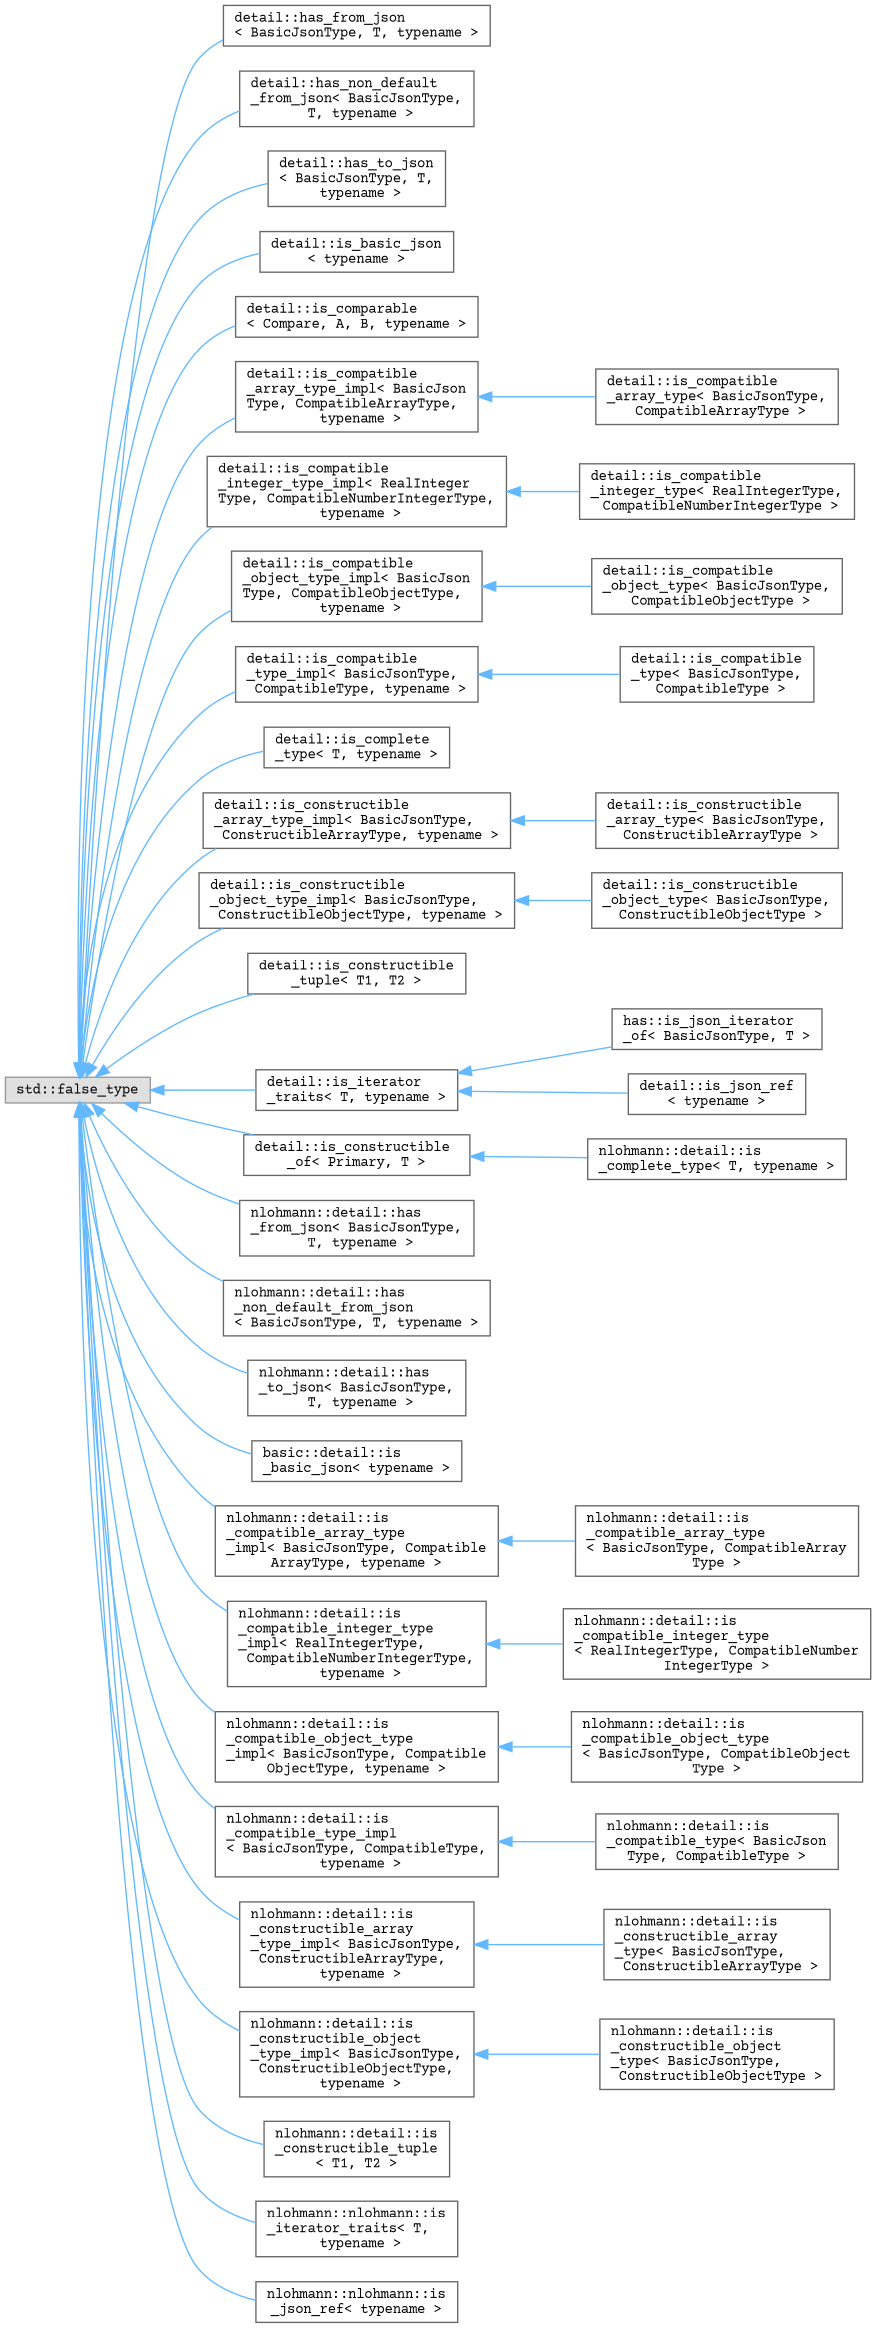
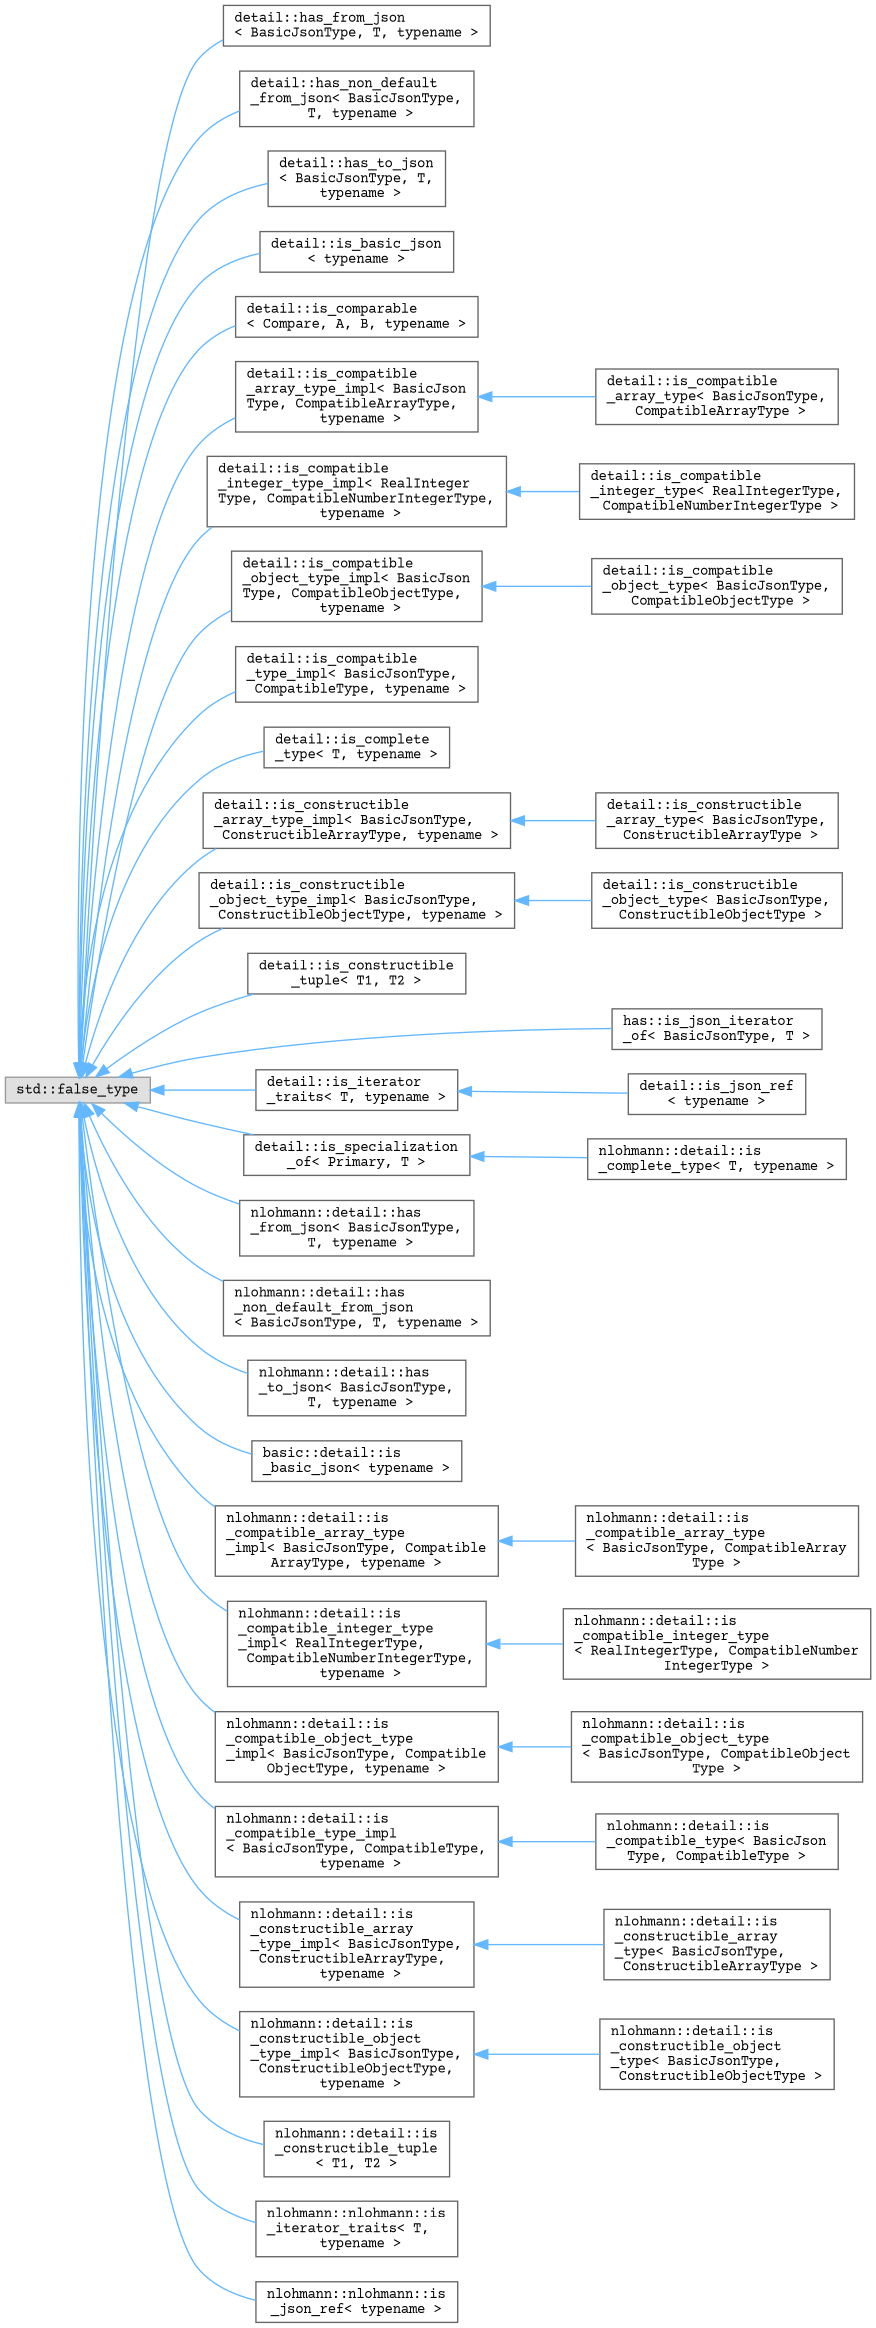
node "detail::is_compatible _type< BasicJsonType, CompatibleType >": removed
edge "has::is_json_iterator _of< BasicJsonType, T >" -> "detail::is_iterator _traits< T, typename >": now "has::is_json_iterator _of< BasicJsonType, T >" -> "std::false_type"
node "detail::is_constructible _of< Primary, T >": label "detail::is_constructible _of< Primary, T >" -> "detail::is_specialization _of< Primary, T >"
